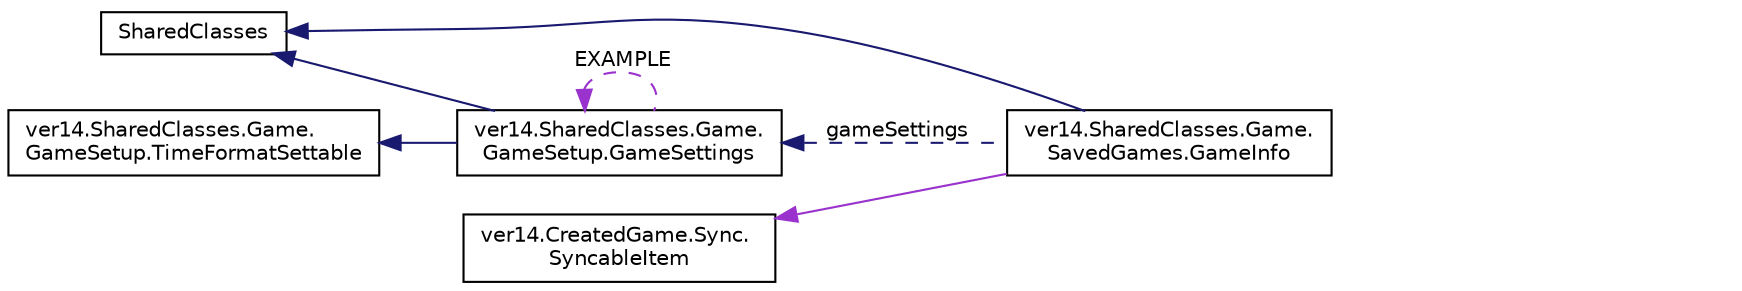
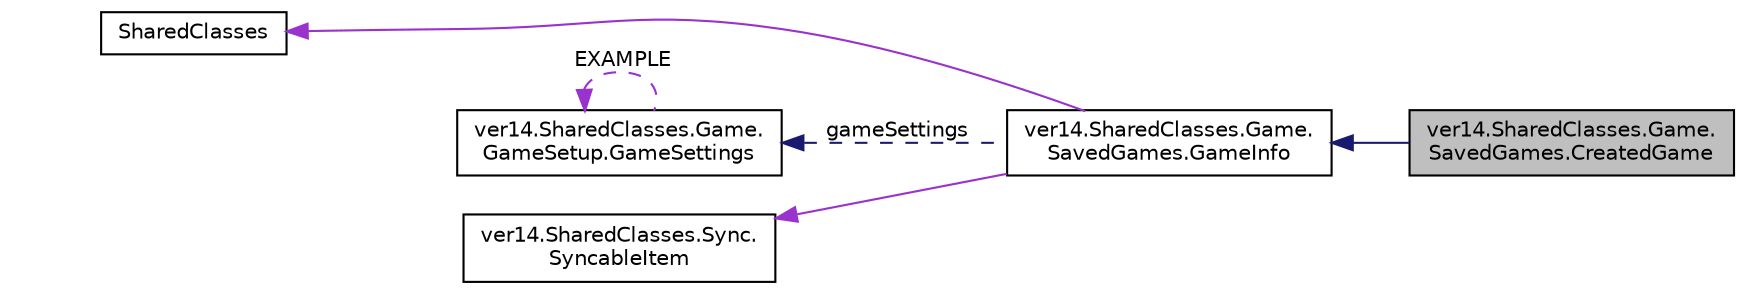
edge "ver14.SharedClasses.Game. SavedGames.GameInfo" -> "SharedClasses": color midnightblue -> darkorchid3
edge "ver14.SharedClasses.Game. GameSetup.GameSettings" -> "SharedClasses": removed
node "ver14.SharedClasses.Game. GameSetup.TimeFormatSettable": removed
node "ver14.SharedClasses.Game. SavedGames.CreatedGame": added
node "ver14.CreatedGame.Sync. SyncableItem": label "ver14.CreatedGame.Sync. SyncableItem" -> "ver14.SharedClasses.Sync. SyncableItem"
